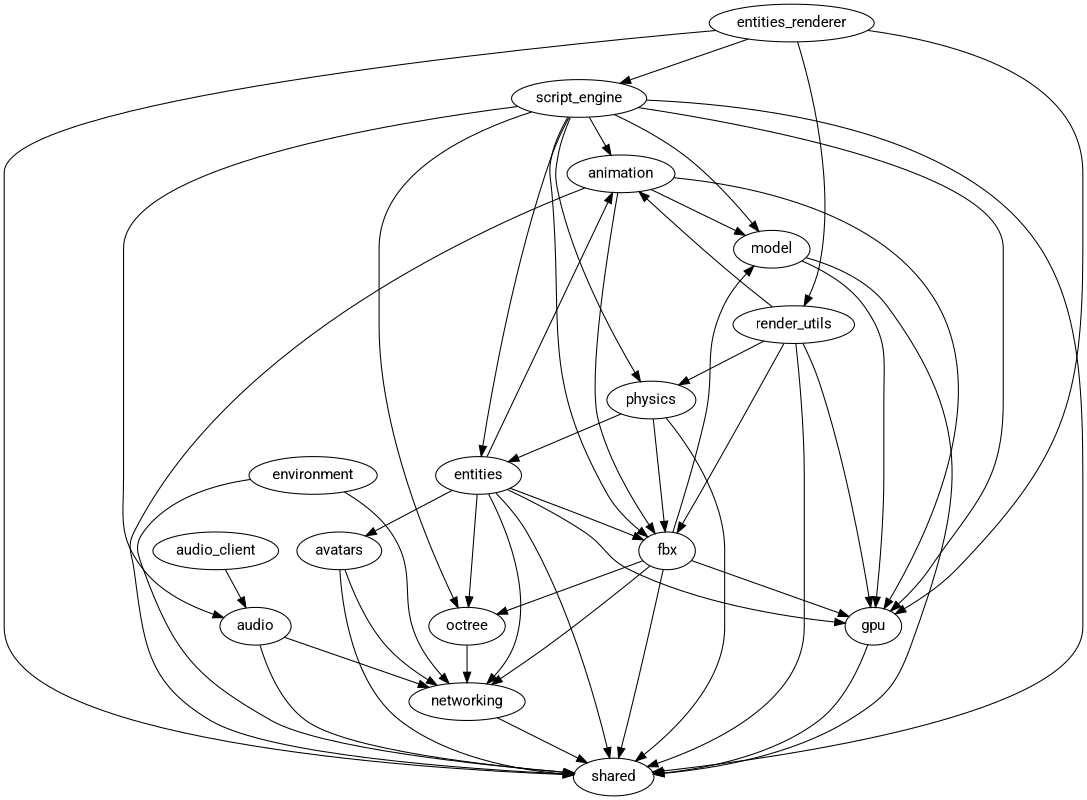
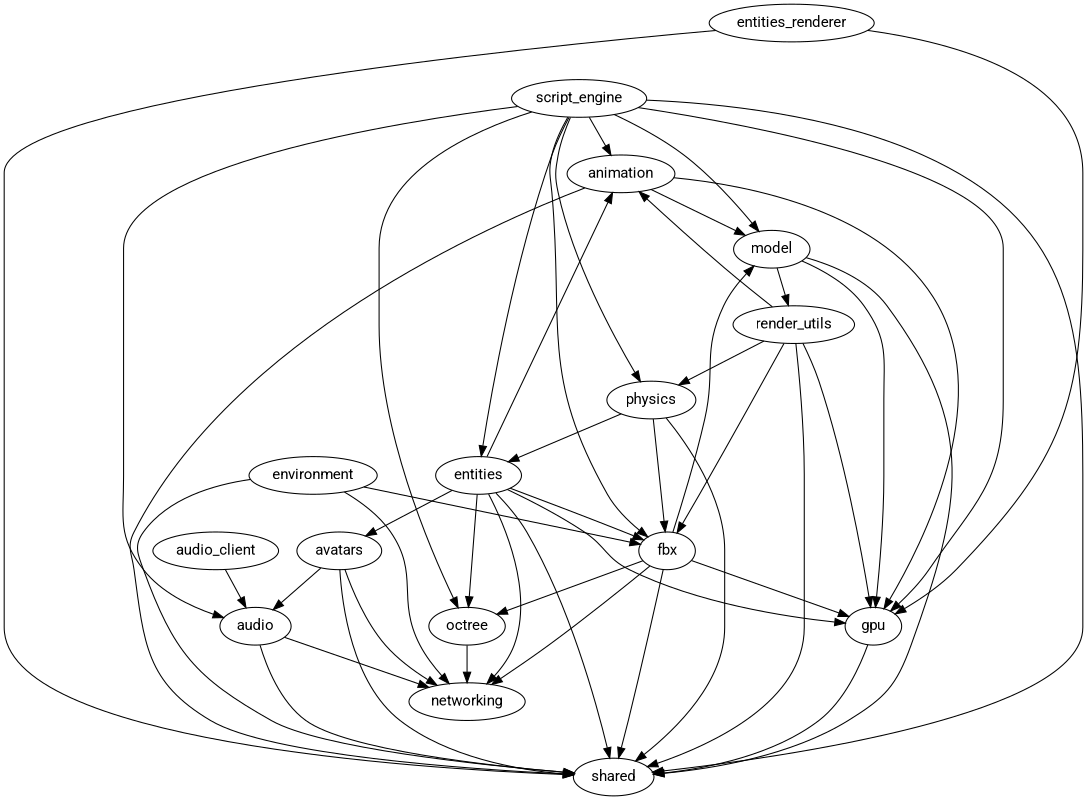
edge "entities_renderer" -> "script_engine": removed
edge "entities_renderer" -> "render_utils": now "model" -> "render_utils"
edge "animation" -> "fbx": now "environment" -> "fbx"
edge "avatars" -> "audio": added
edge "networking" -> "shared": removed
